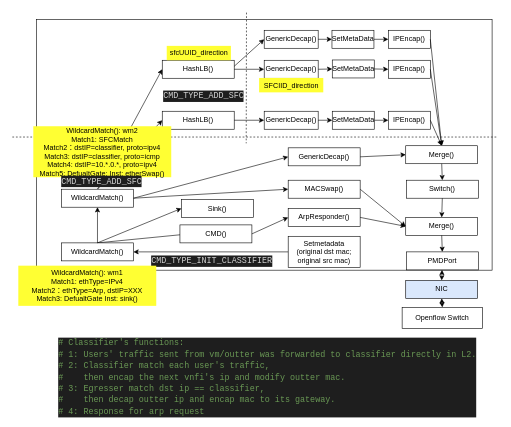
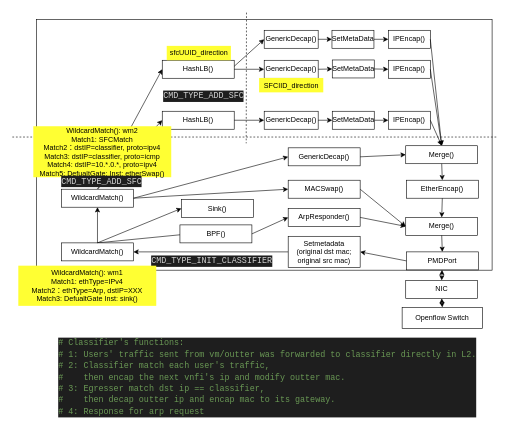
node "Switch()": label "Switch()" -> "EtherEncap()"
node "CMD()": label "CMD()" -> "BPF()"
edge "PMDPort" -> "Setmetadata (original dst mac; original src mac)": added
node "NIC": fillcolor #dae8fc -> #ffffff
